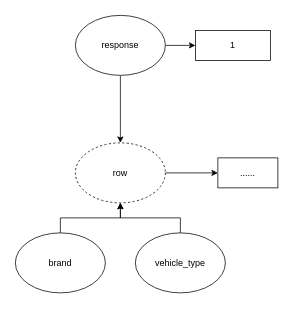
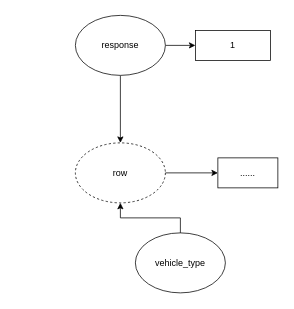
edge "brand" -> "row": removed
node "brand": removed
